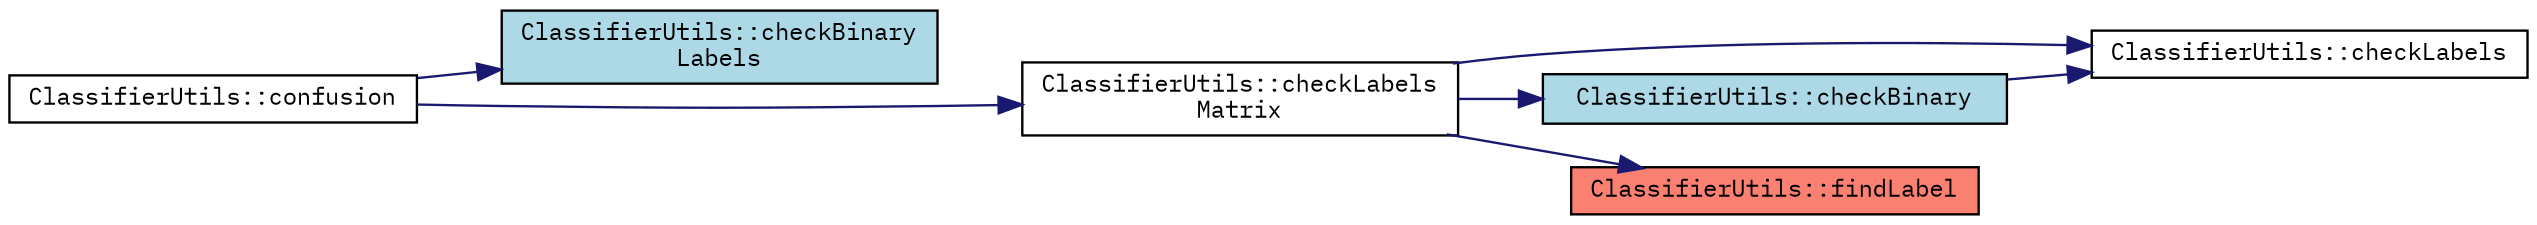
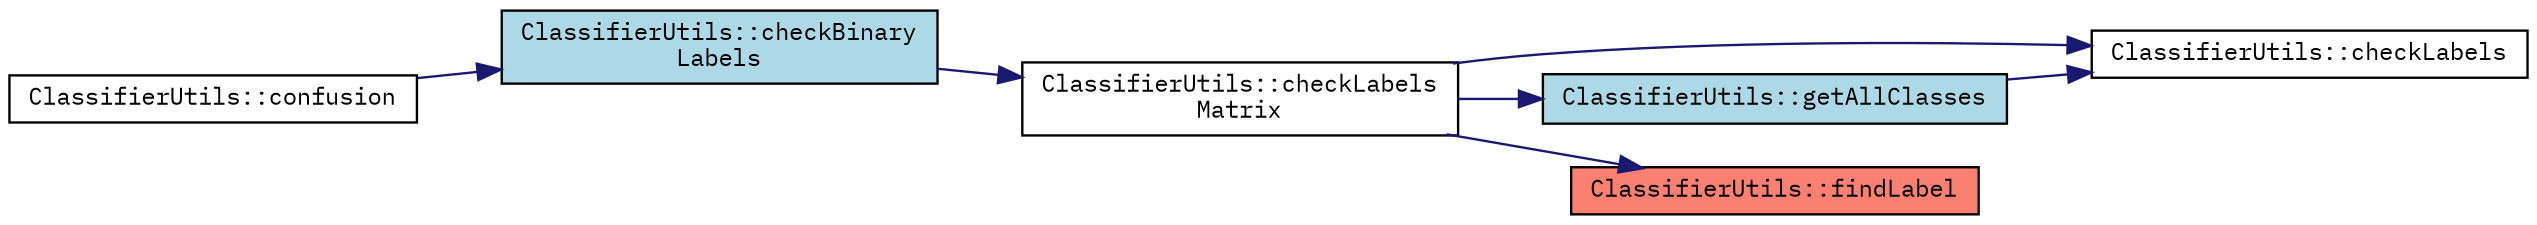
node "ClassifierUtils::checkBinary": label "ClassifierUtils::checkBinary" -> "ClassifierUtils::getAllClasses"
edge "ClassifierUtils::confusion" -> "ClassifierUtils::checkLabels Matrix": now "ClassifierUtils::checkBinary Labels" -> "ClassifierUtils::checkLabels Matrix"
